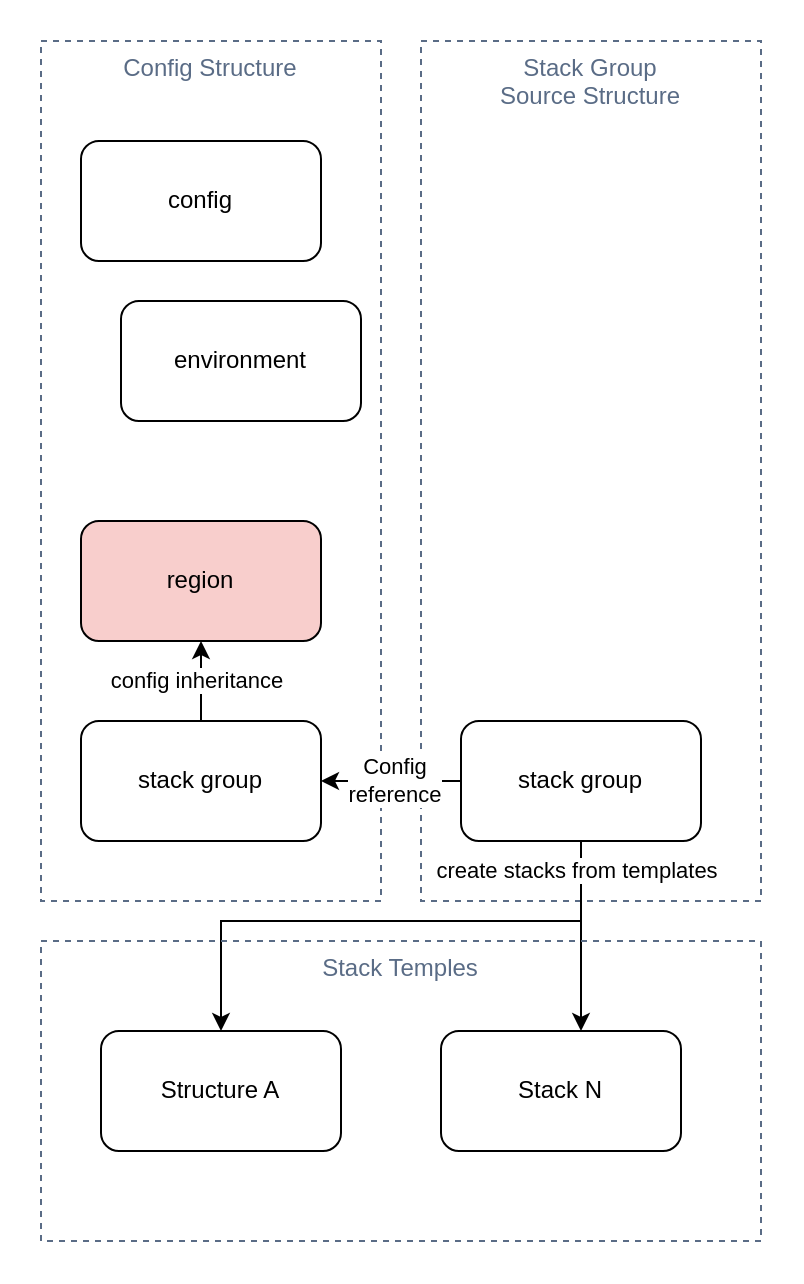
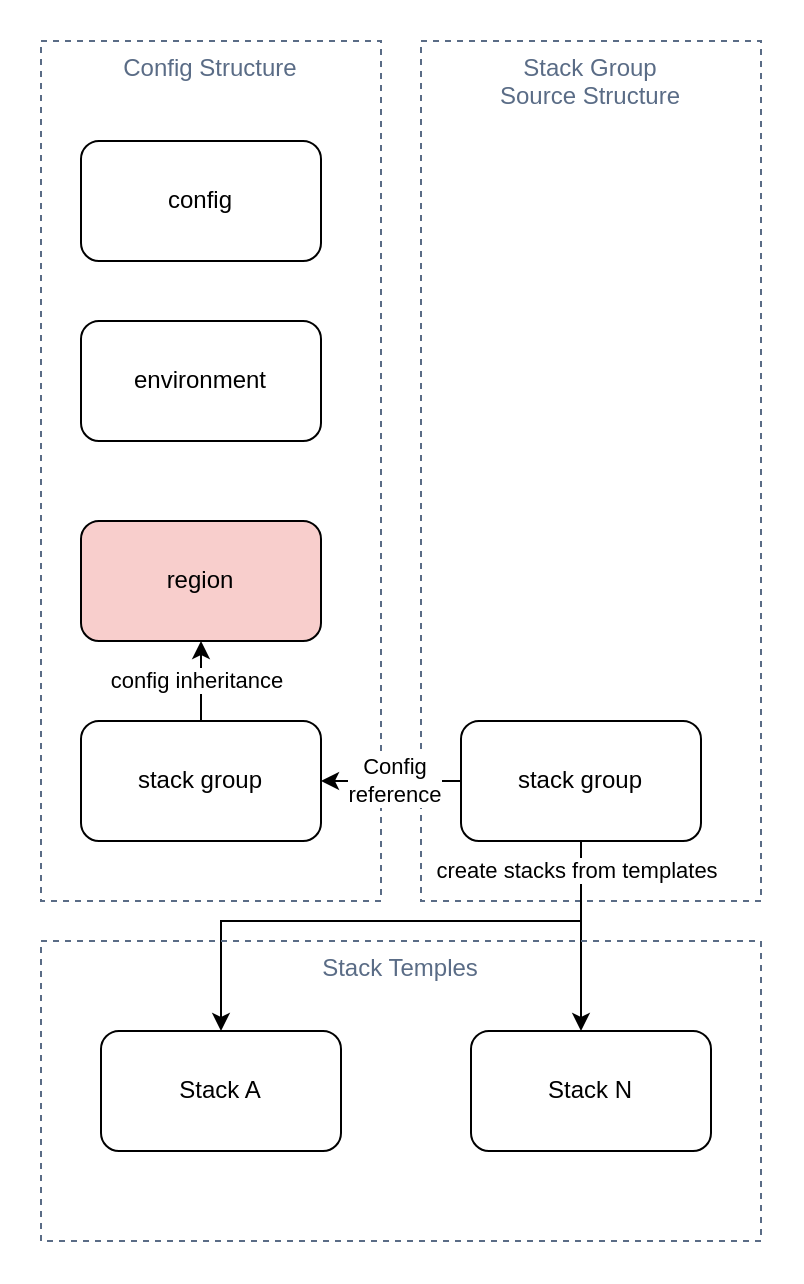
node "environment": moved (241, 361) -> (201, 381)
node "Structure A": label "Structure A" -> "Stack A"
node "Stack N": moved (561, 1091) -> (591, 1091)
